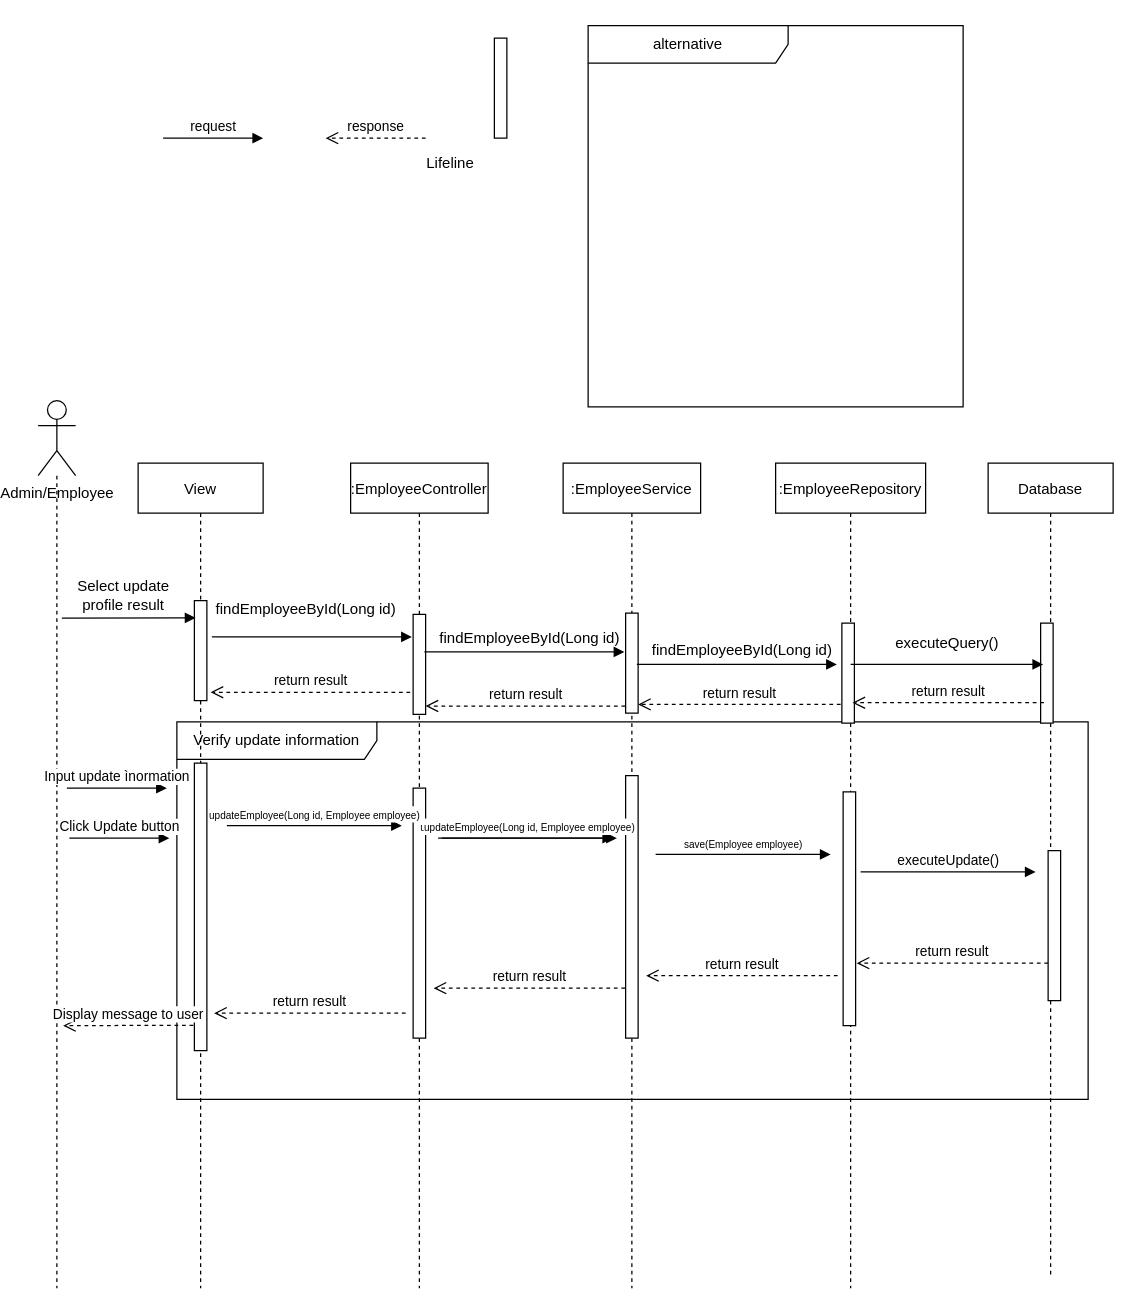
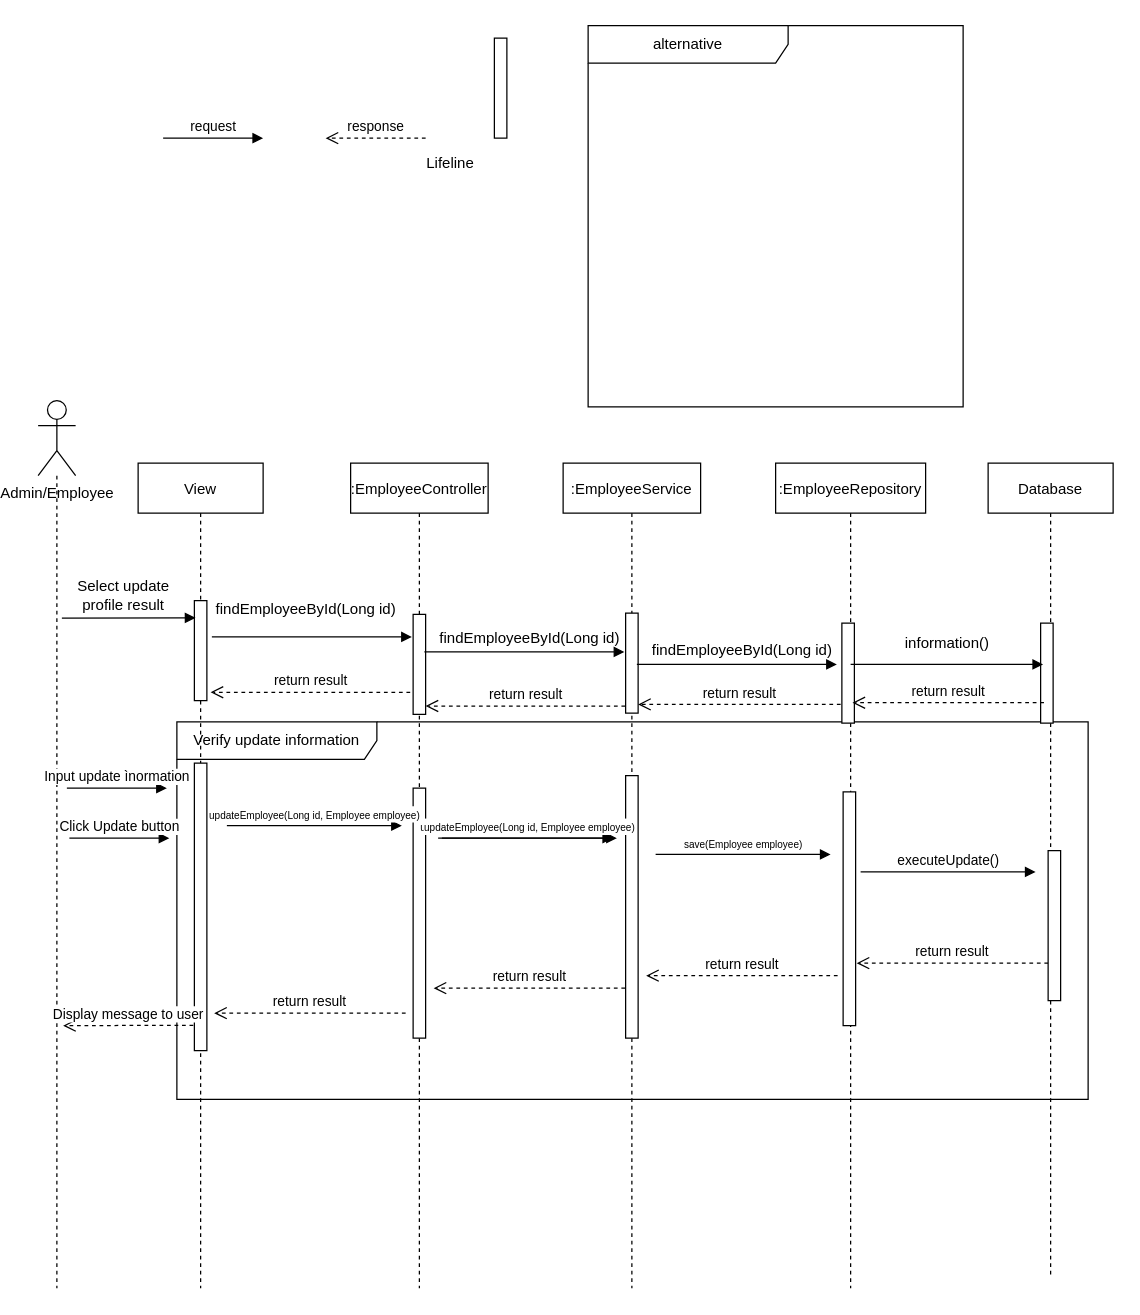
node "executeQuery()": label "executeQuery()" -> "information()"
